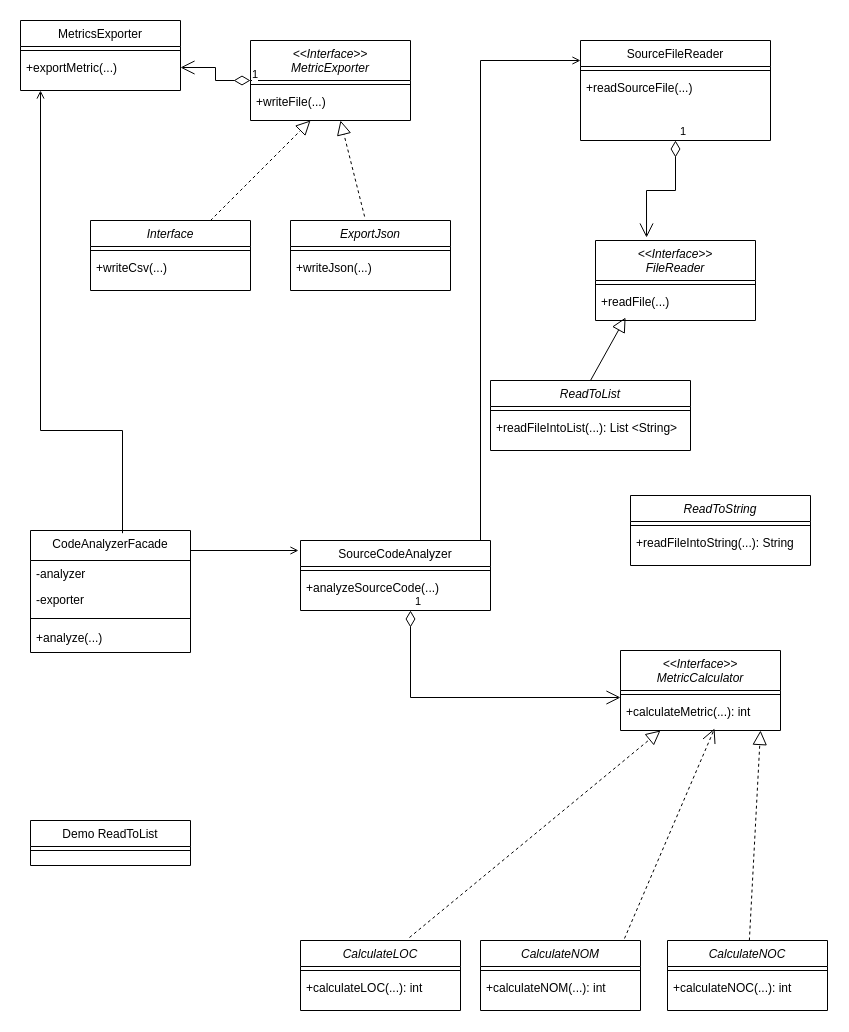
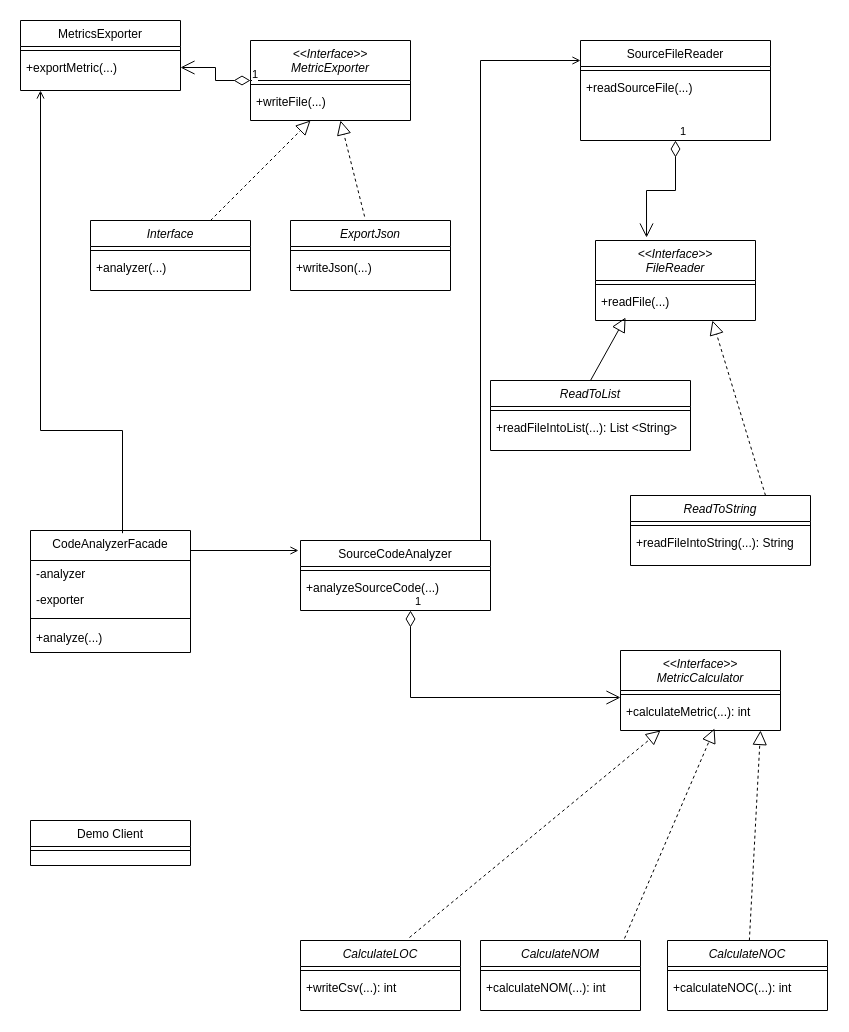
node "+writeCsv(...)": label "+writeCsv(...)" -> "+analyzer(...)"
edge "ReadToString" -> "+readFile(...)": added
edge "CalculateNOM" -> "+calculateMetric(...): int": arrowhead open -> block
node "Demo ReadToList": label "Demo ReadToList" -> "Demo Client"
node "+calculateLOC(...): int": label "+calculateLOC(...): int" -> "+writeCsv(...): int"
